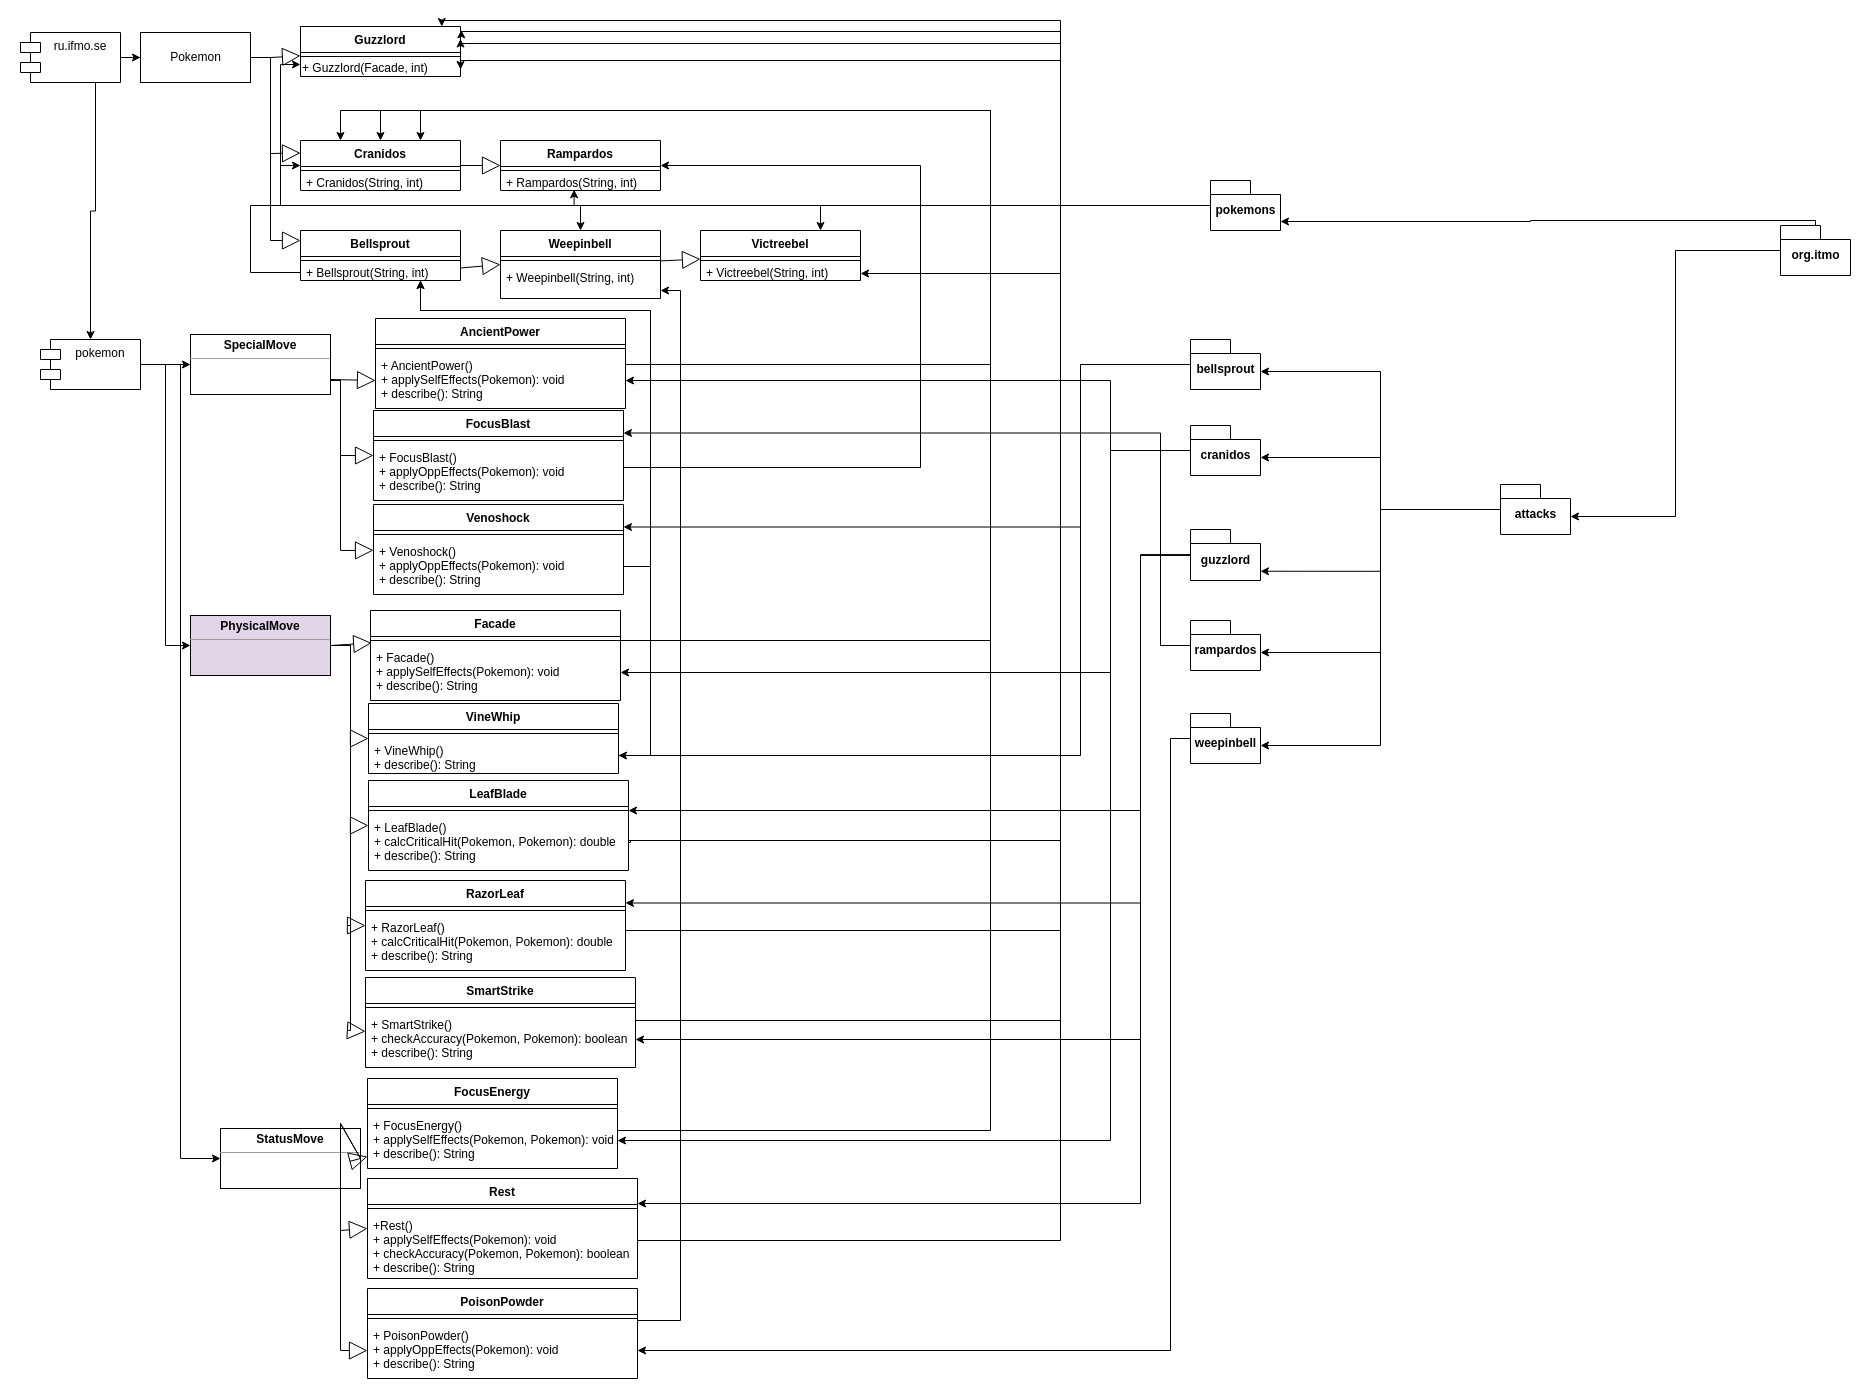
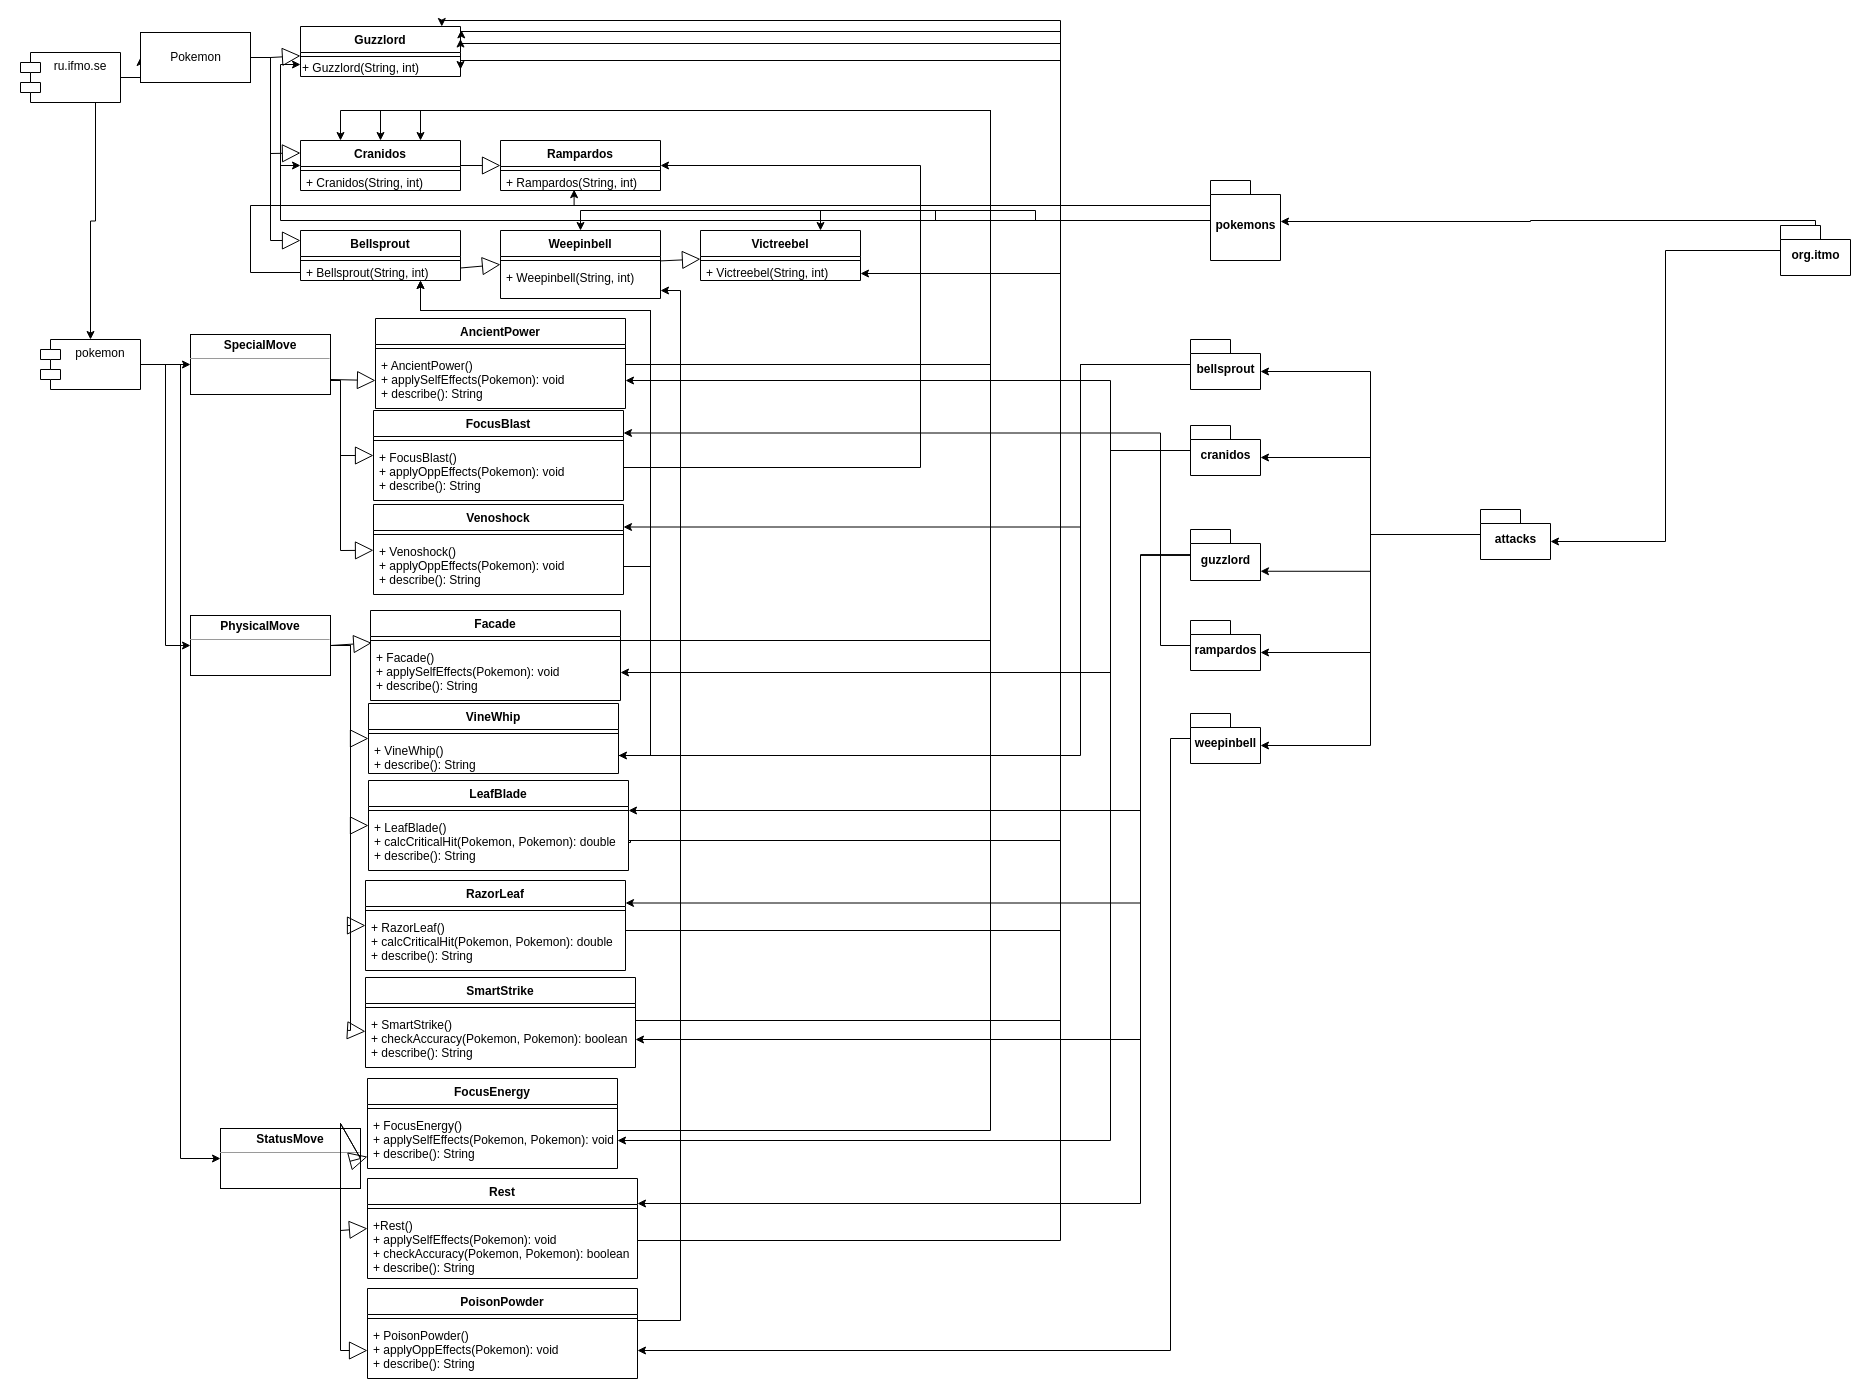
node "ru.ifmo.se": moved (71, 58) -> (71, 78)
node "+ Guzzlord(Facade, int)": label "+ Guzzlord(Facade, int)" -> "+ Guzzlord(String, int)"
node "pokemons": size 70x50 -> 70x80
node "attacks": moved (1536, 510) -> (1516, 535)
node "PhysicalMove": fillcolor #e1d5e7 -> #ffffff
